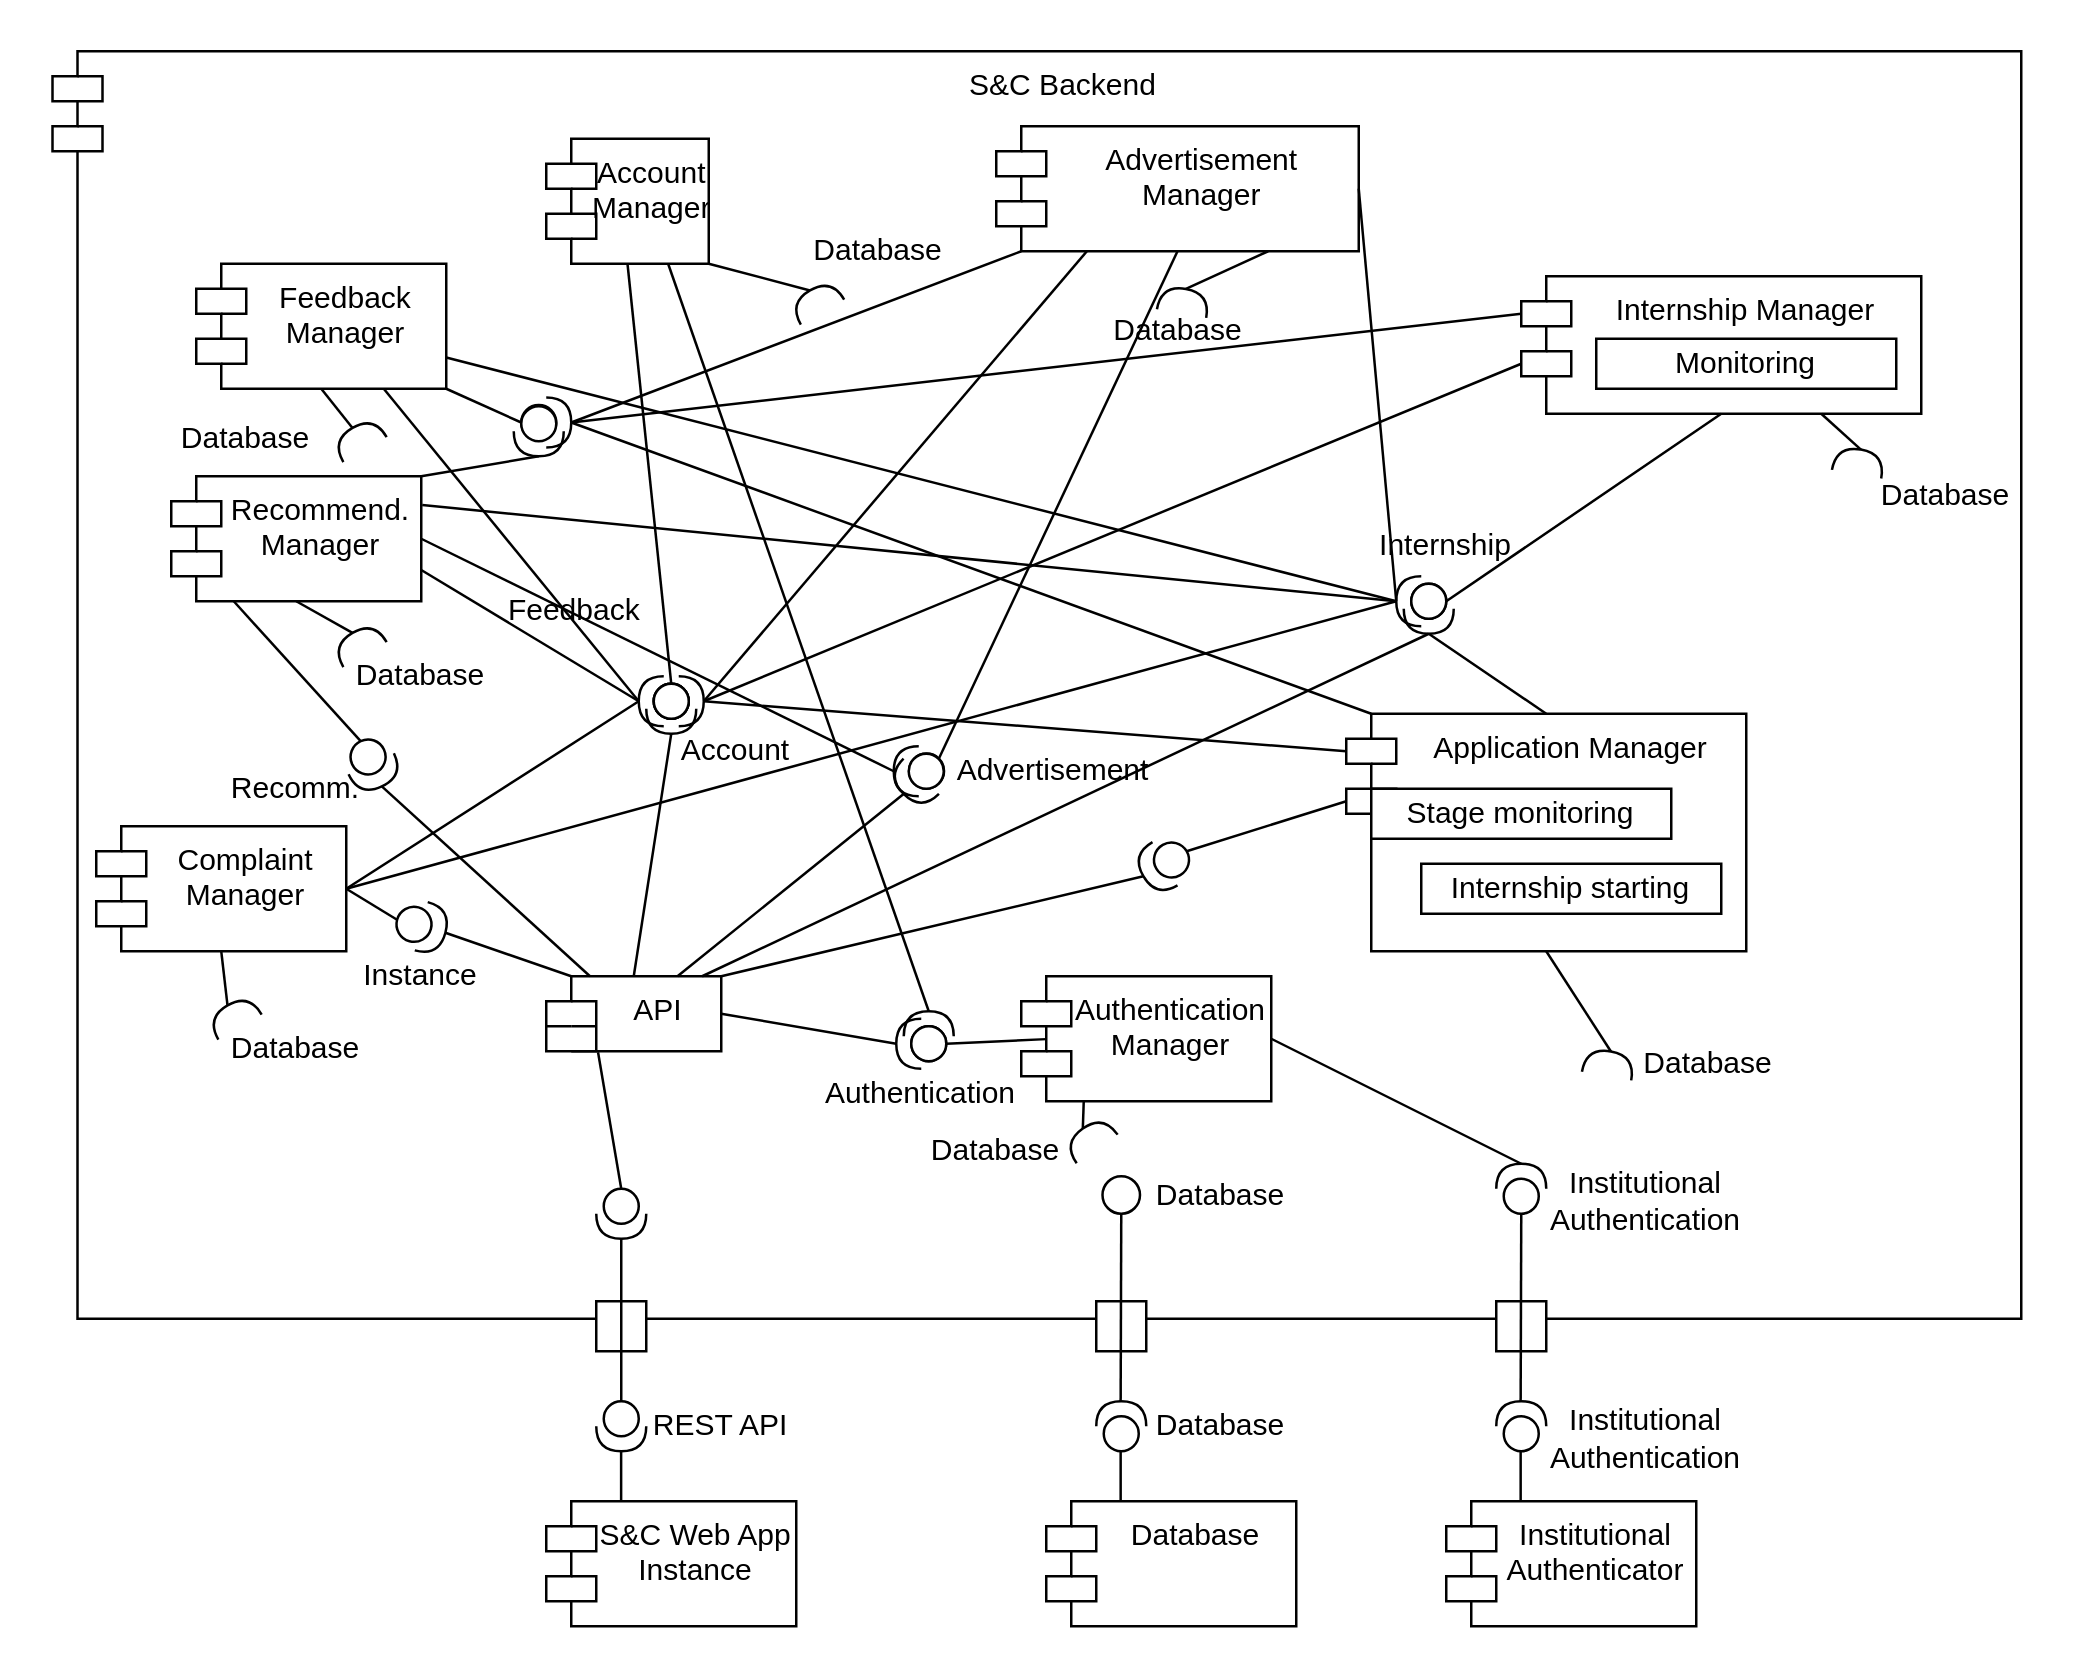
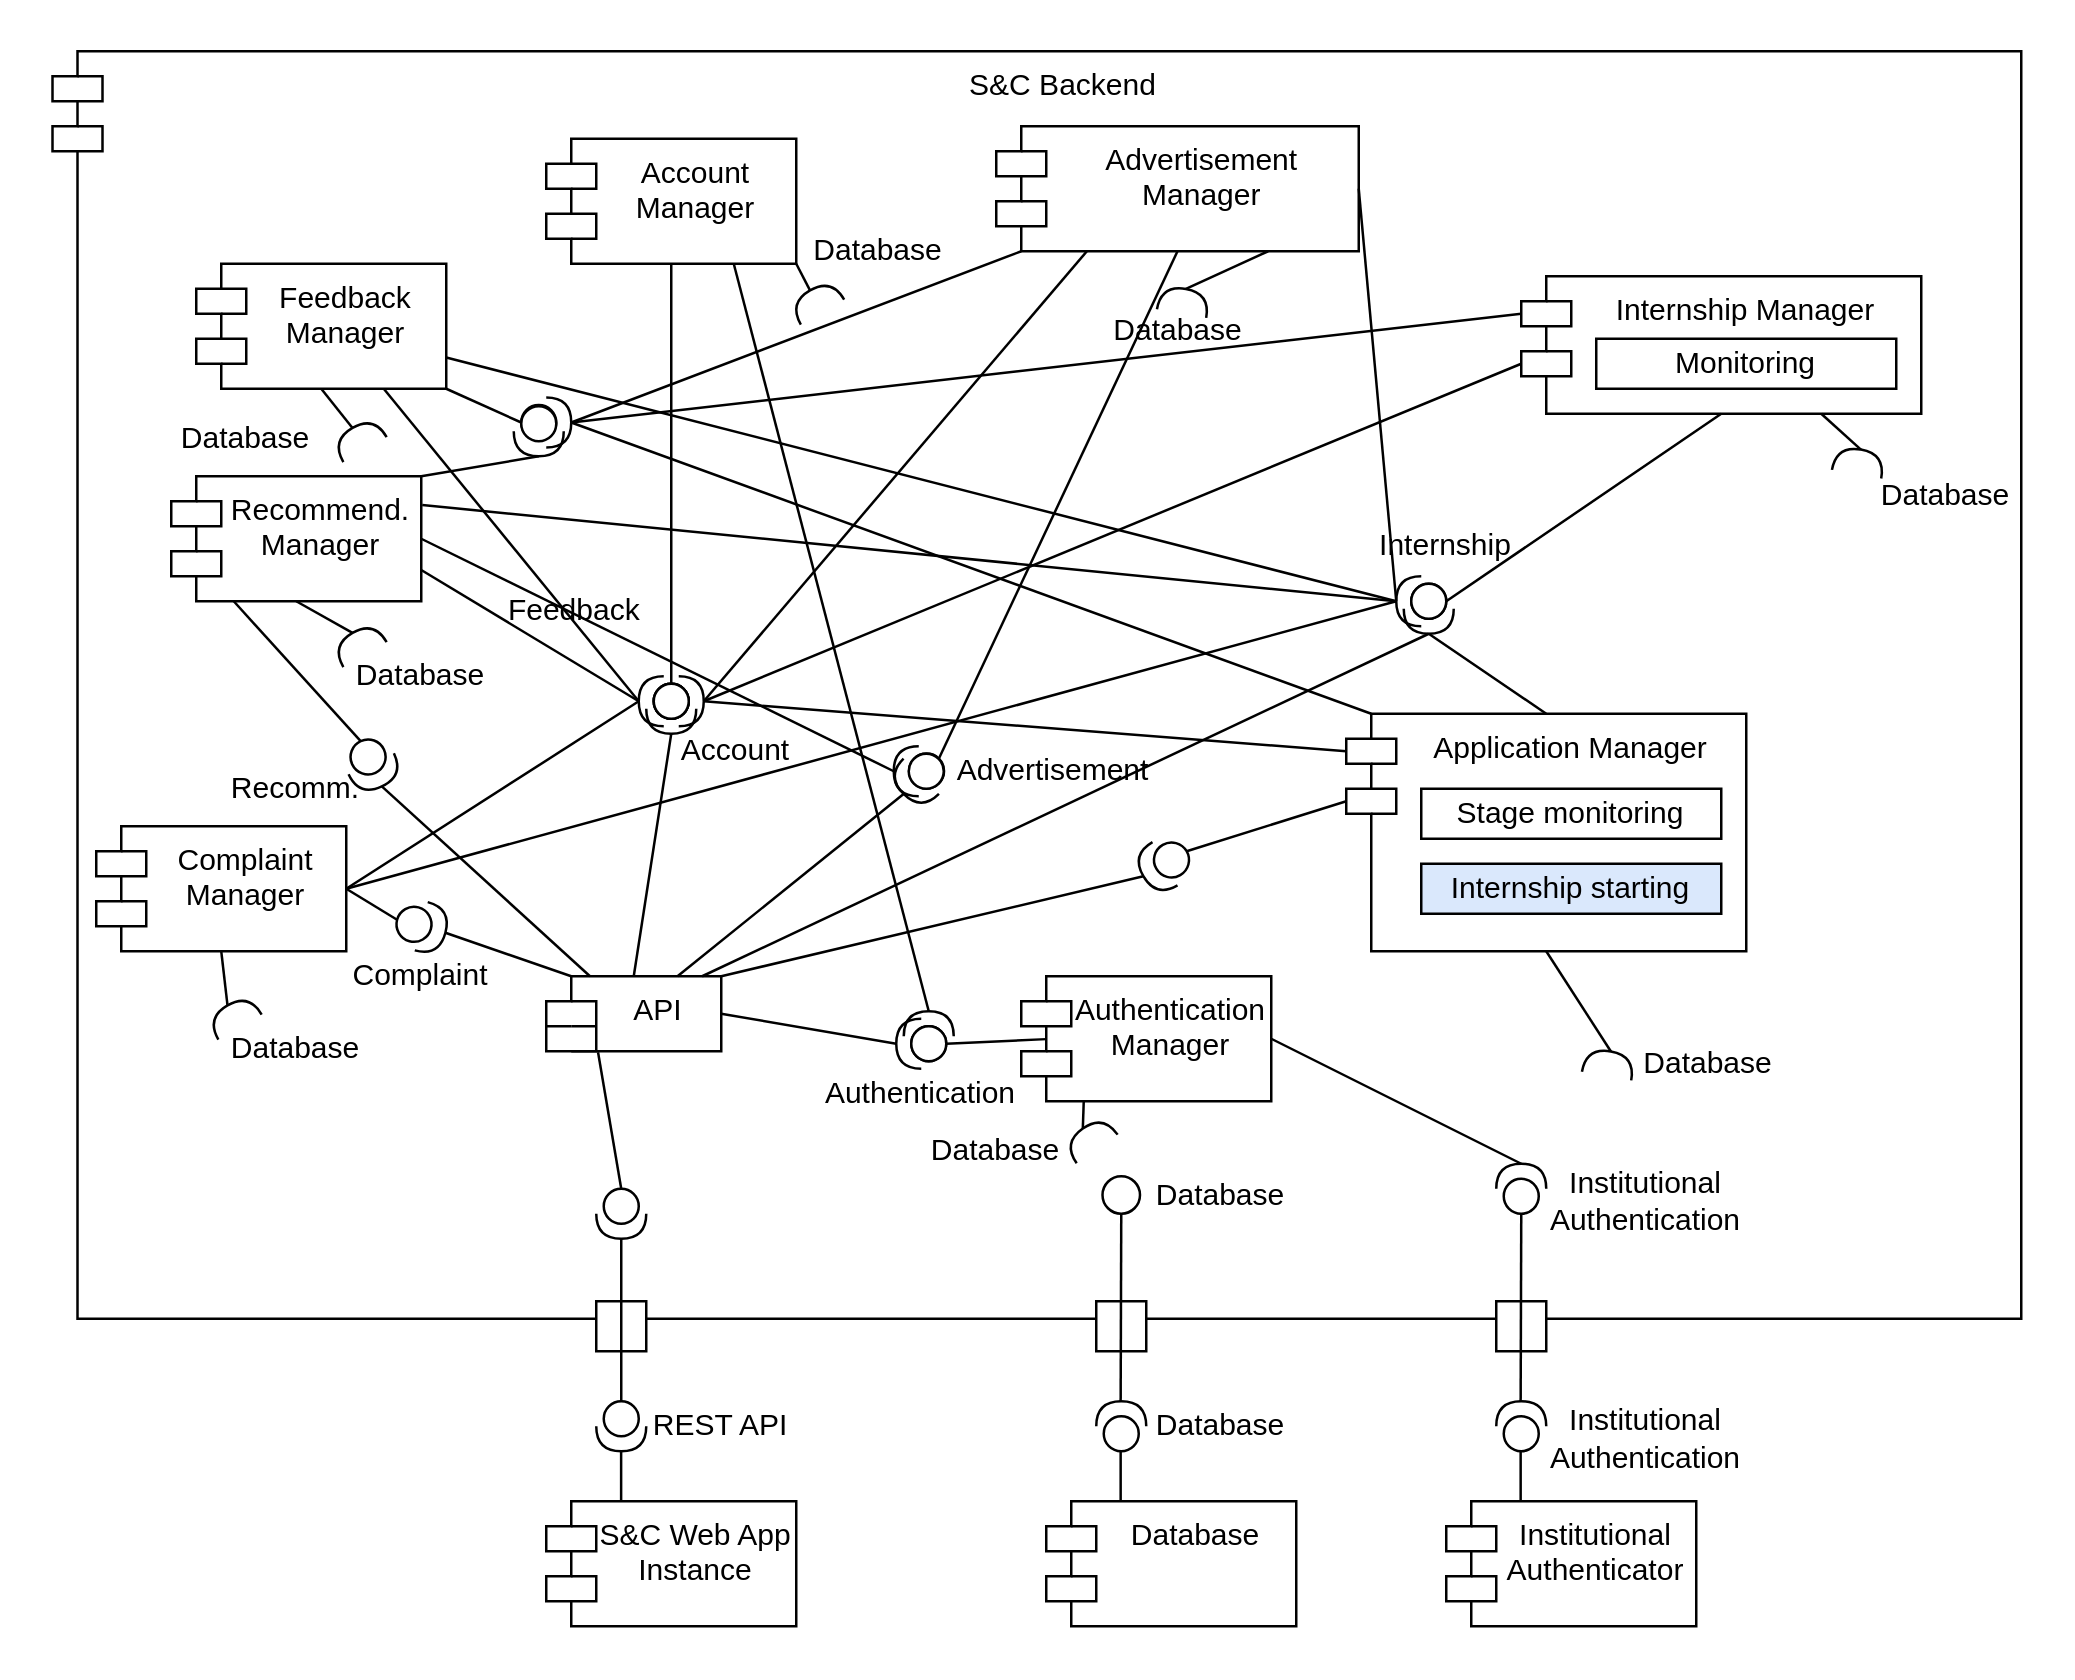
node "Account Manager": size 163x125 -> 250x125
node "Stage monitoring": moved (1521, 814) -> (1571, 814)
node "Internship starting": fillcolor #ffffff -> #dae8fc
node "Instance": label "Instance" -> "Complaint"
